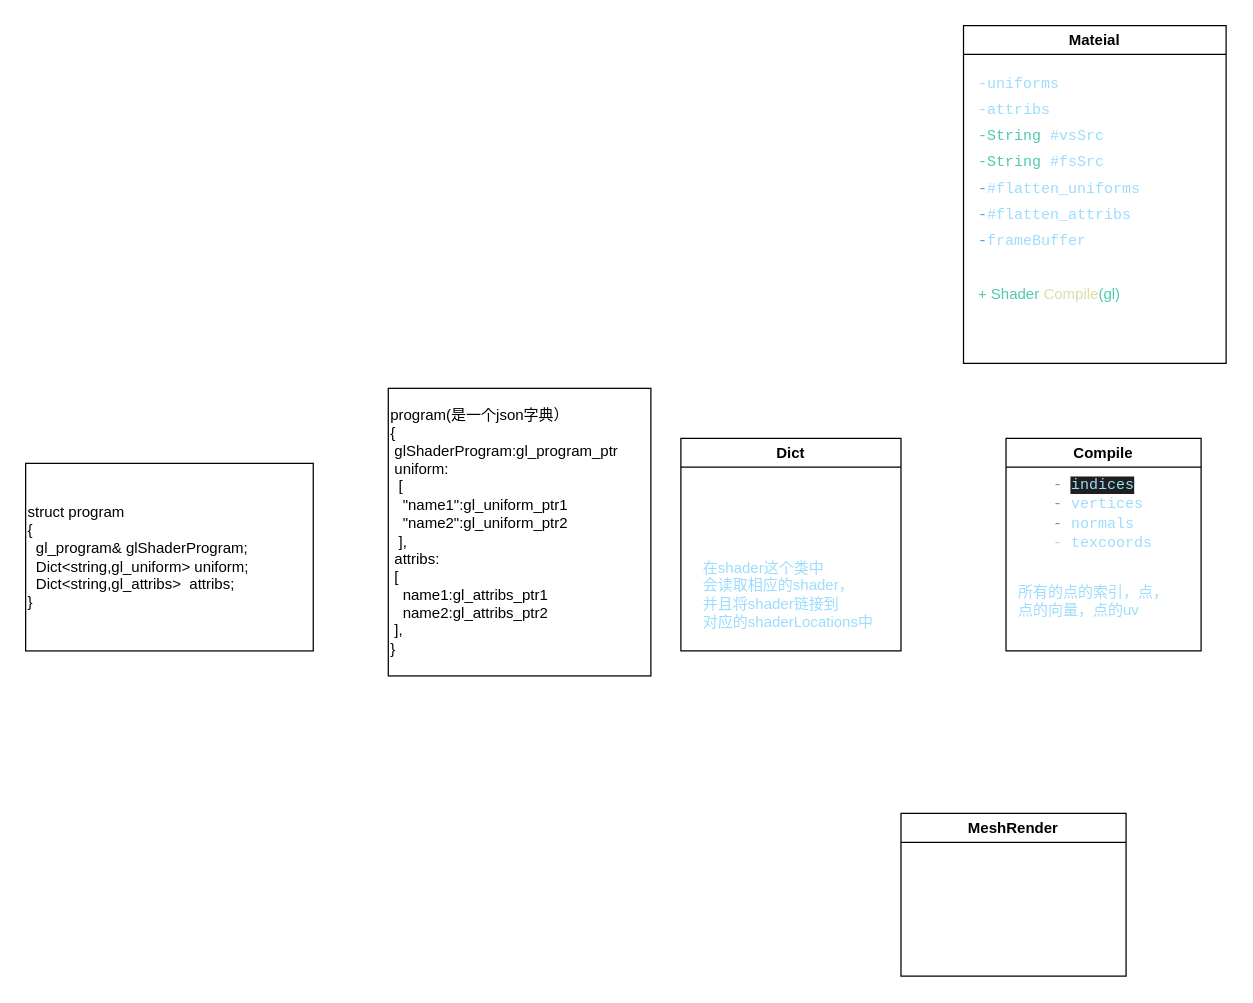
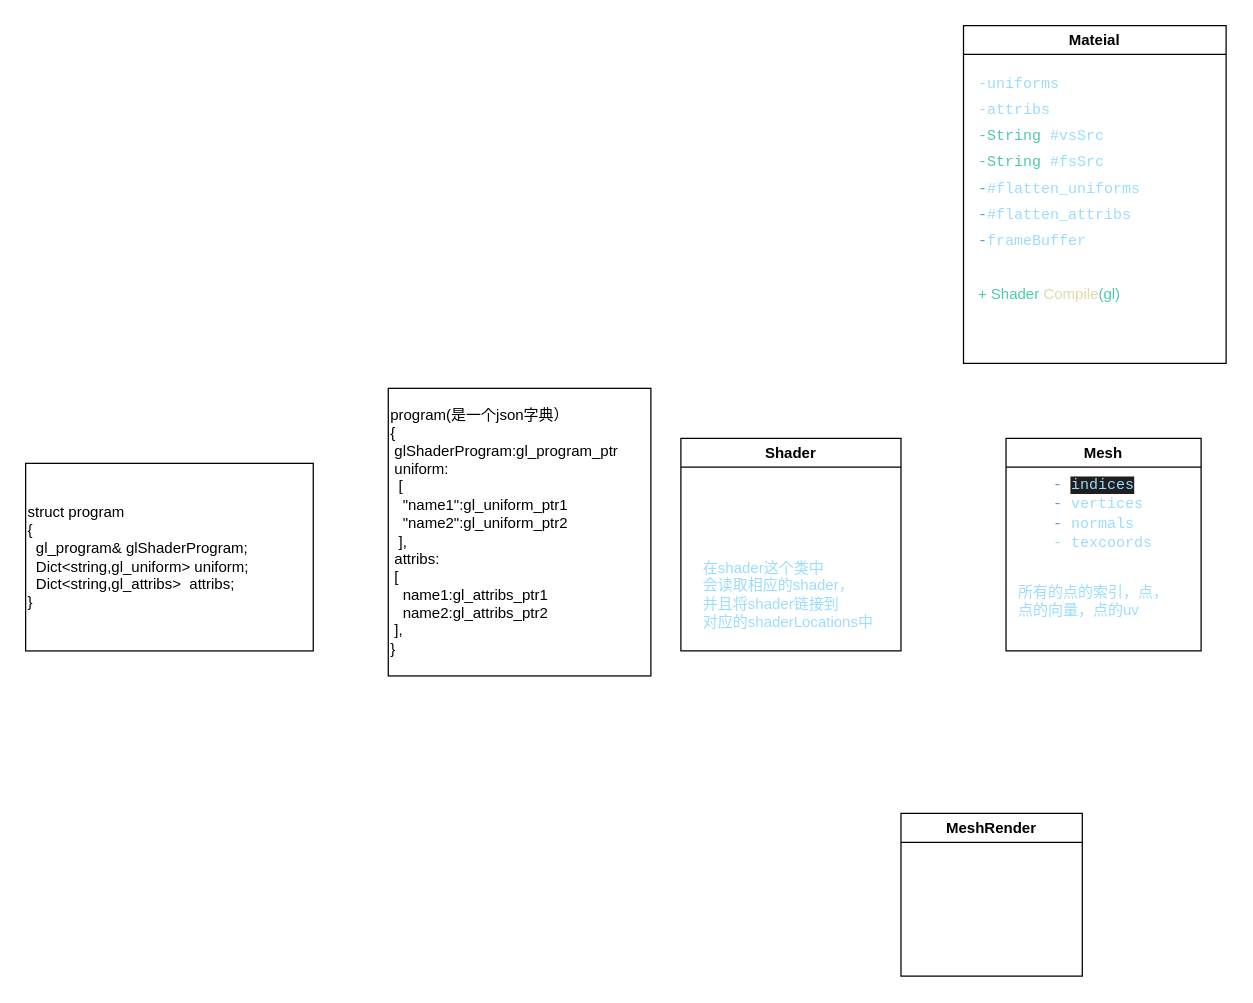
node "Dict": label "Dict" -> "Shader"
node "Compile": label "Compile" -> "Mesh"
node "MeshRender": size 225x163 -> 181x163
